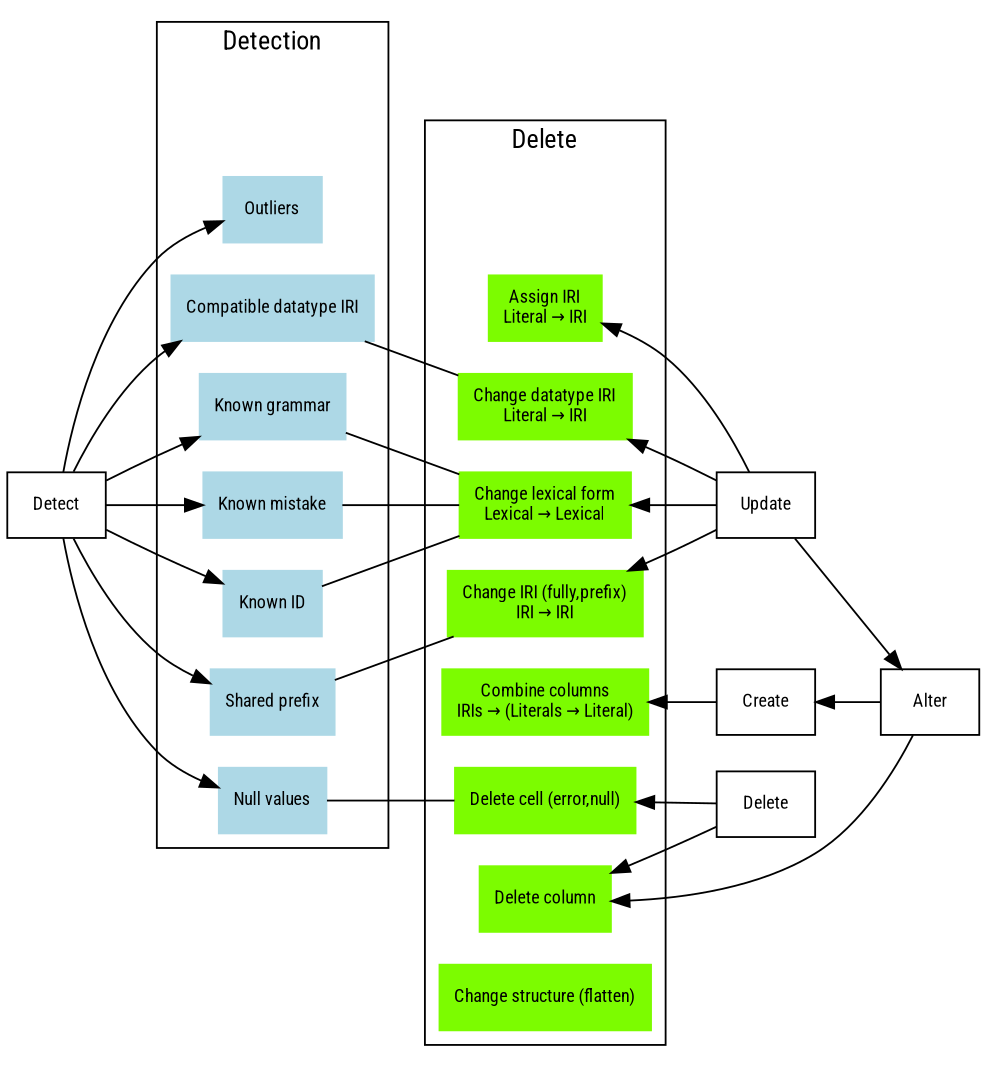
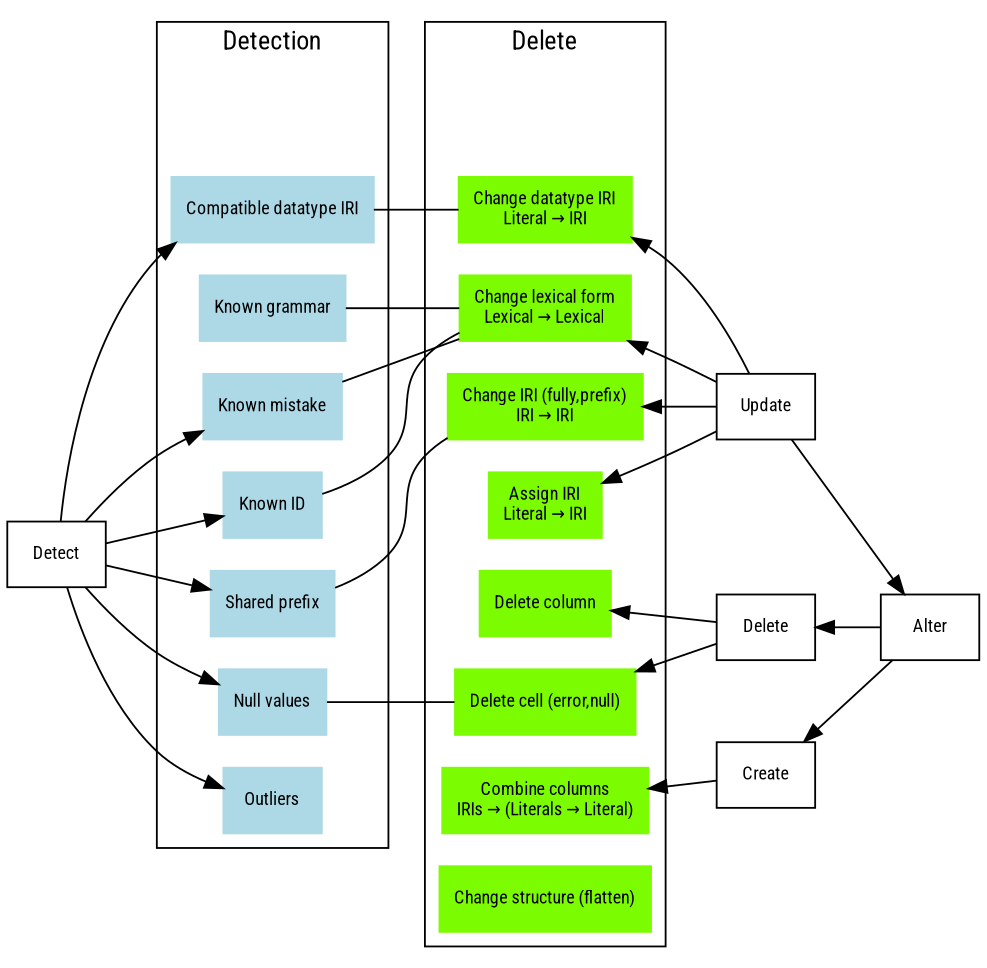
edge "Detect" -> "Known grammar": removed
edge "Alter" -> "Delete column": now "Alter" -> "Delete"
